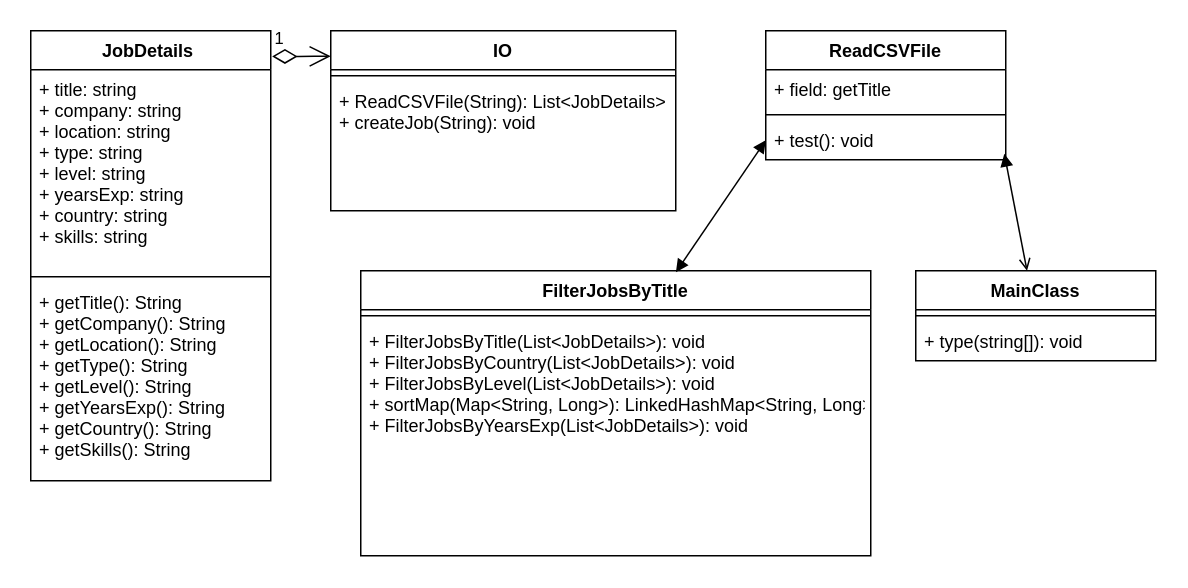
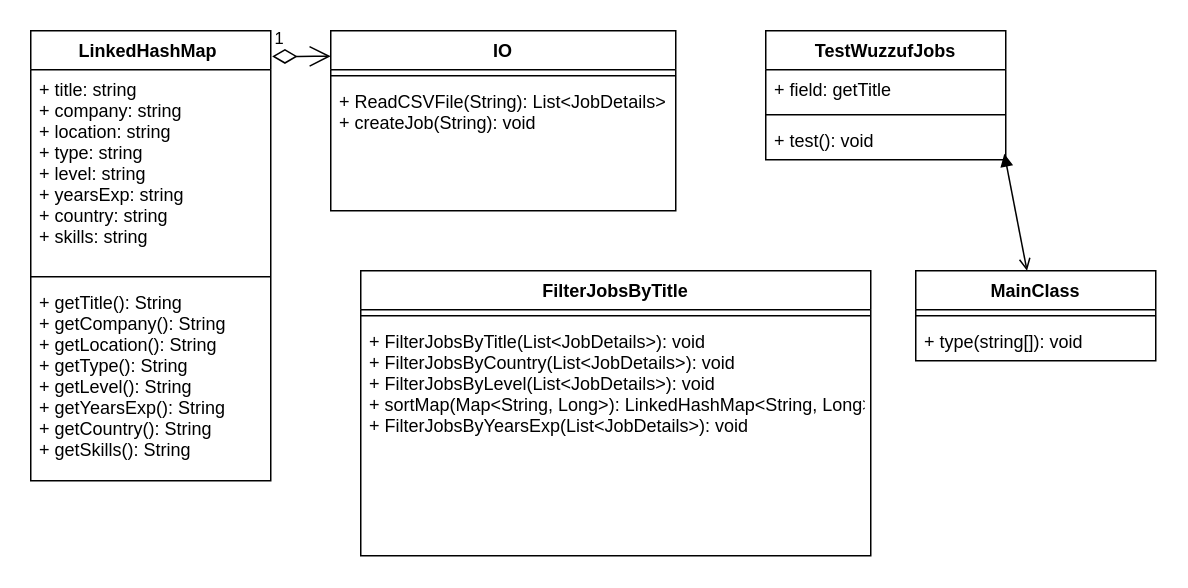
node "JobDetails": label "JobDetails" -> "LinkedHashMap"
node "ReadCSVFile": label "ReadCSVFile" -> "TestWuzzufJobs"
edge "+ test(): void" -- "FilterJobsByTitle": removed
